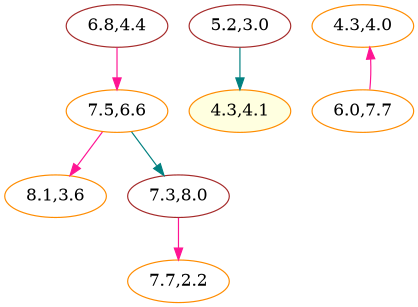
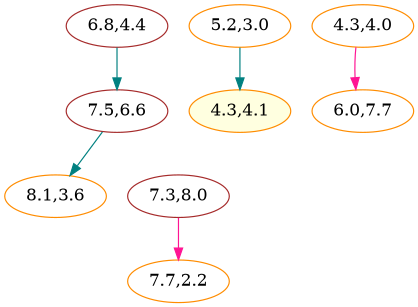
node "5.2,3.0": color brown -> darkorange
edge "6.8,4.4" -> "7.5,6.6": color deeppink -> teal
edge "6.0,7.7" -> "4.3,4.0": reversed
node "7.5,6.6": color darkorange -> brown
edge "7.5,6.6" -> "8.1,3.6": color deeppink -> teal
edge "7.5,6.6" -> "7.3,8.0": removed
